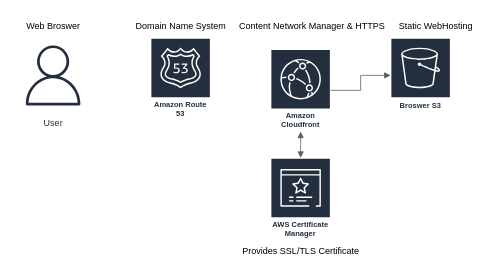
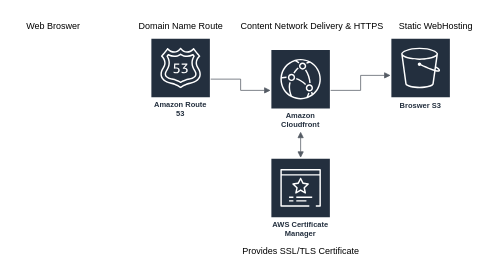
node "Domain Name System": label "Domain Name System" -> "Domain Name Route"
node "Content Network Manager & HTTPS": label "Content Network Manager & HTTPS" -> "Content Network Delivery & HTTPS"
node "User": removed
edge "Amazon Route 53" -> "Amazon Cloudfront": added
